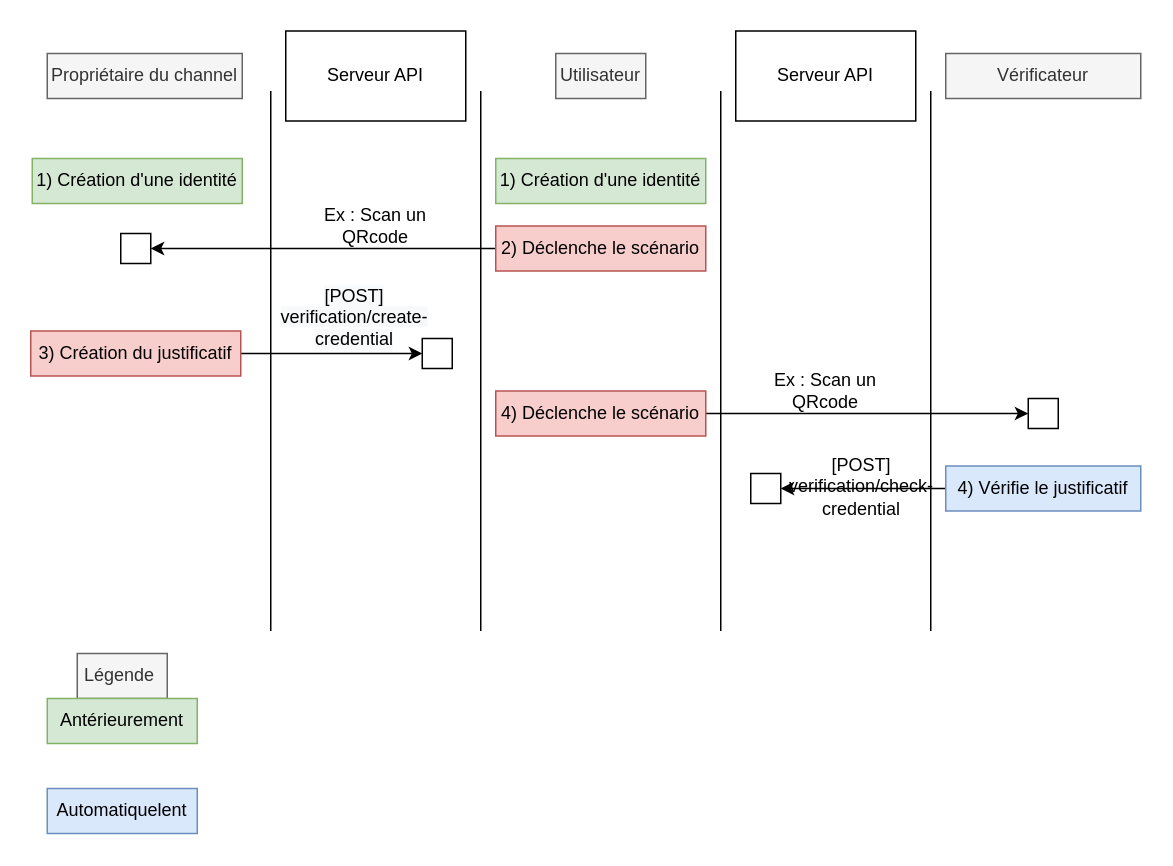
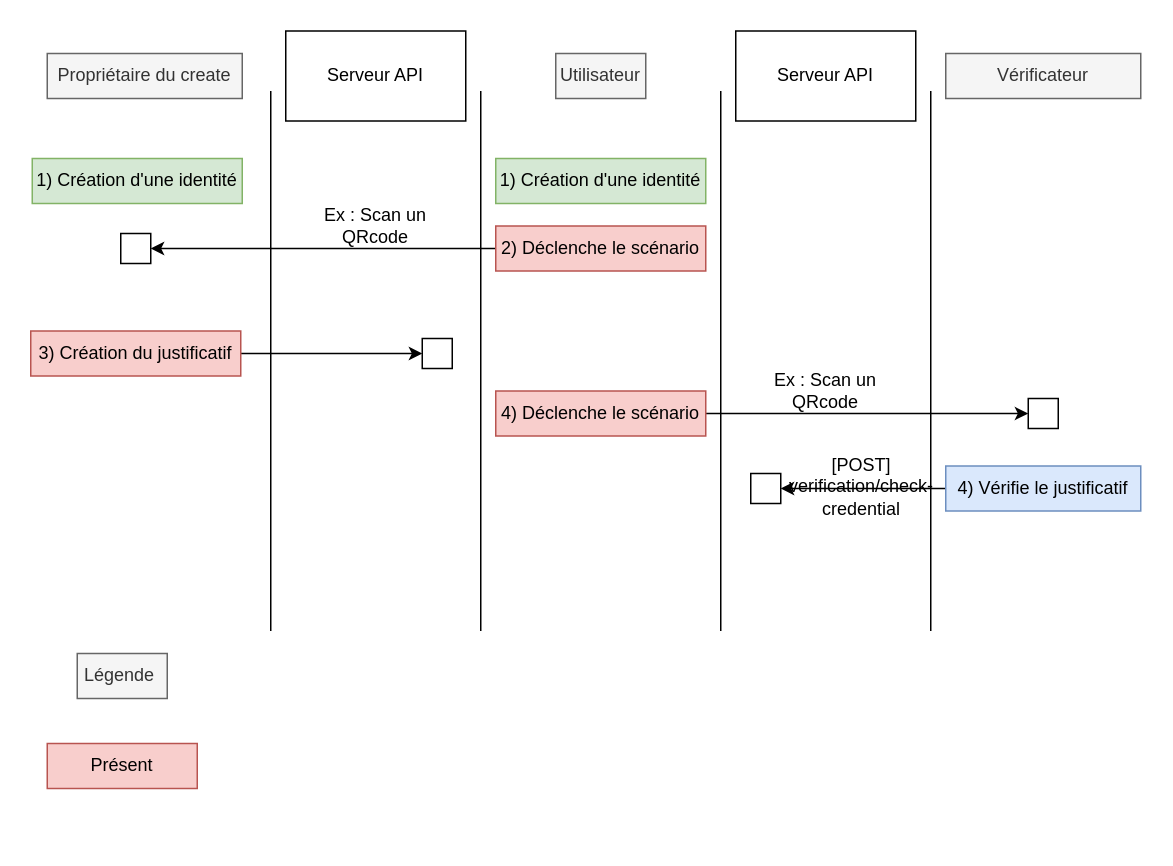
node "Propriétaire du channel": label "Propriétaire du channel" -> "Propriétaire du create"
node "[POST] verification/create-credential": removed
node "Antérieurement": removed
node "Présent": added
node "Automatiquelent": removed
